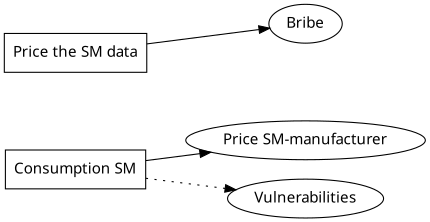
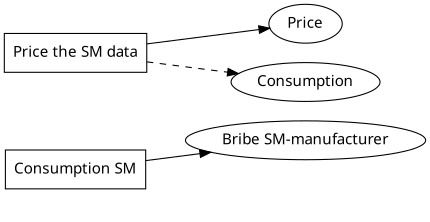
node "Bribe": label "Bribe" -> "Price"
node "Consumption": added
node "Price SM-manufacturer": label "Price SM-manufacturer" -> "Bribe SM-manufacturer"
node "Vulnerabilities": removed
